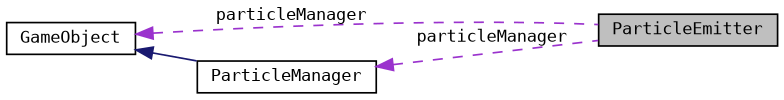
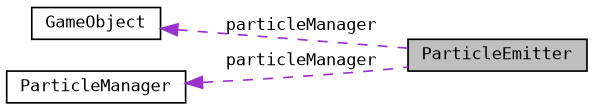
edge "ParticleManager" -> "GameObject": removed
